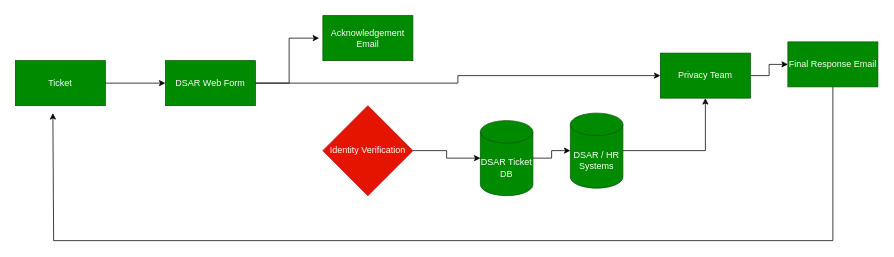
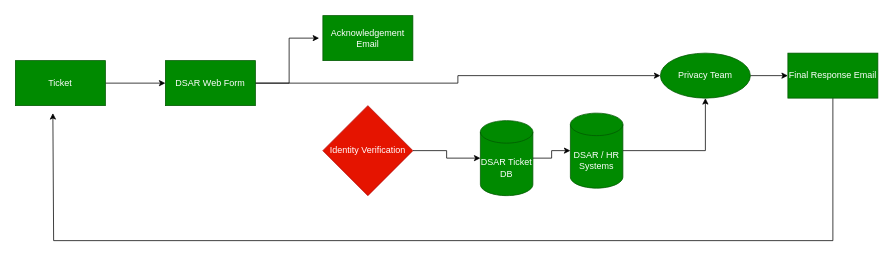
node "Final Response Email": moved (833, 64) -> (833, 75)
node "Privacy Team": shape rectangle -> ellipse
